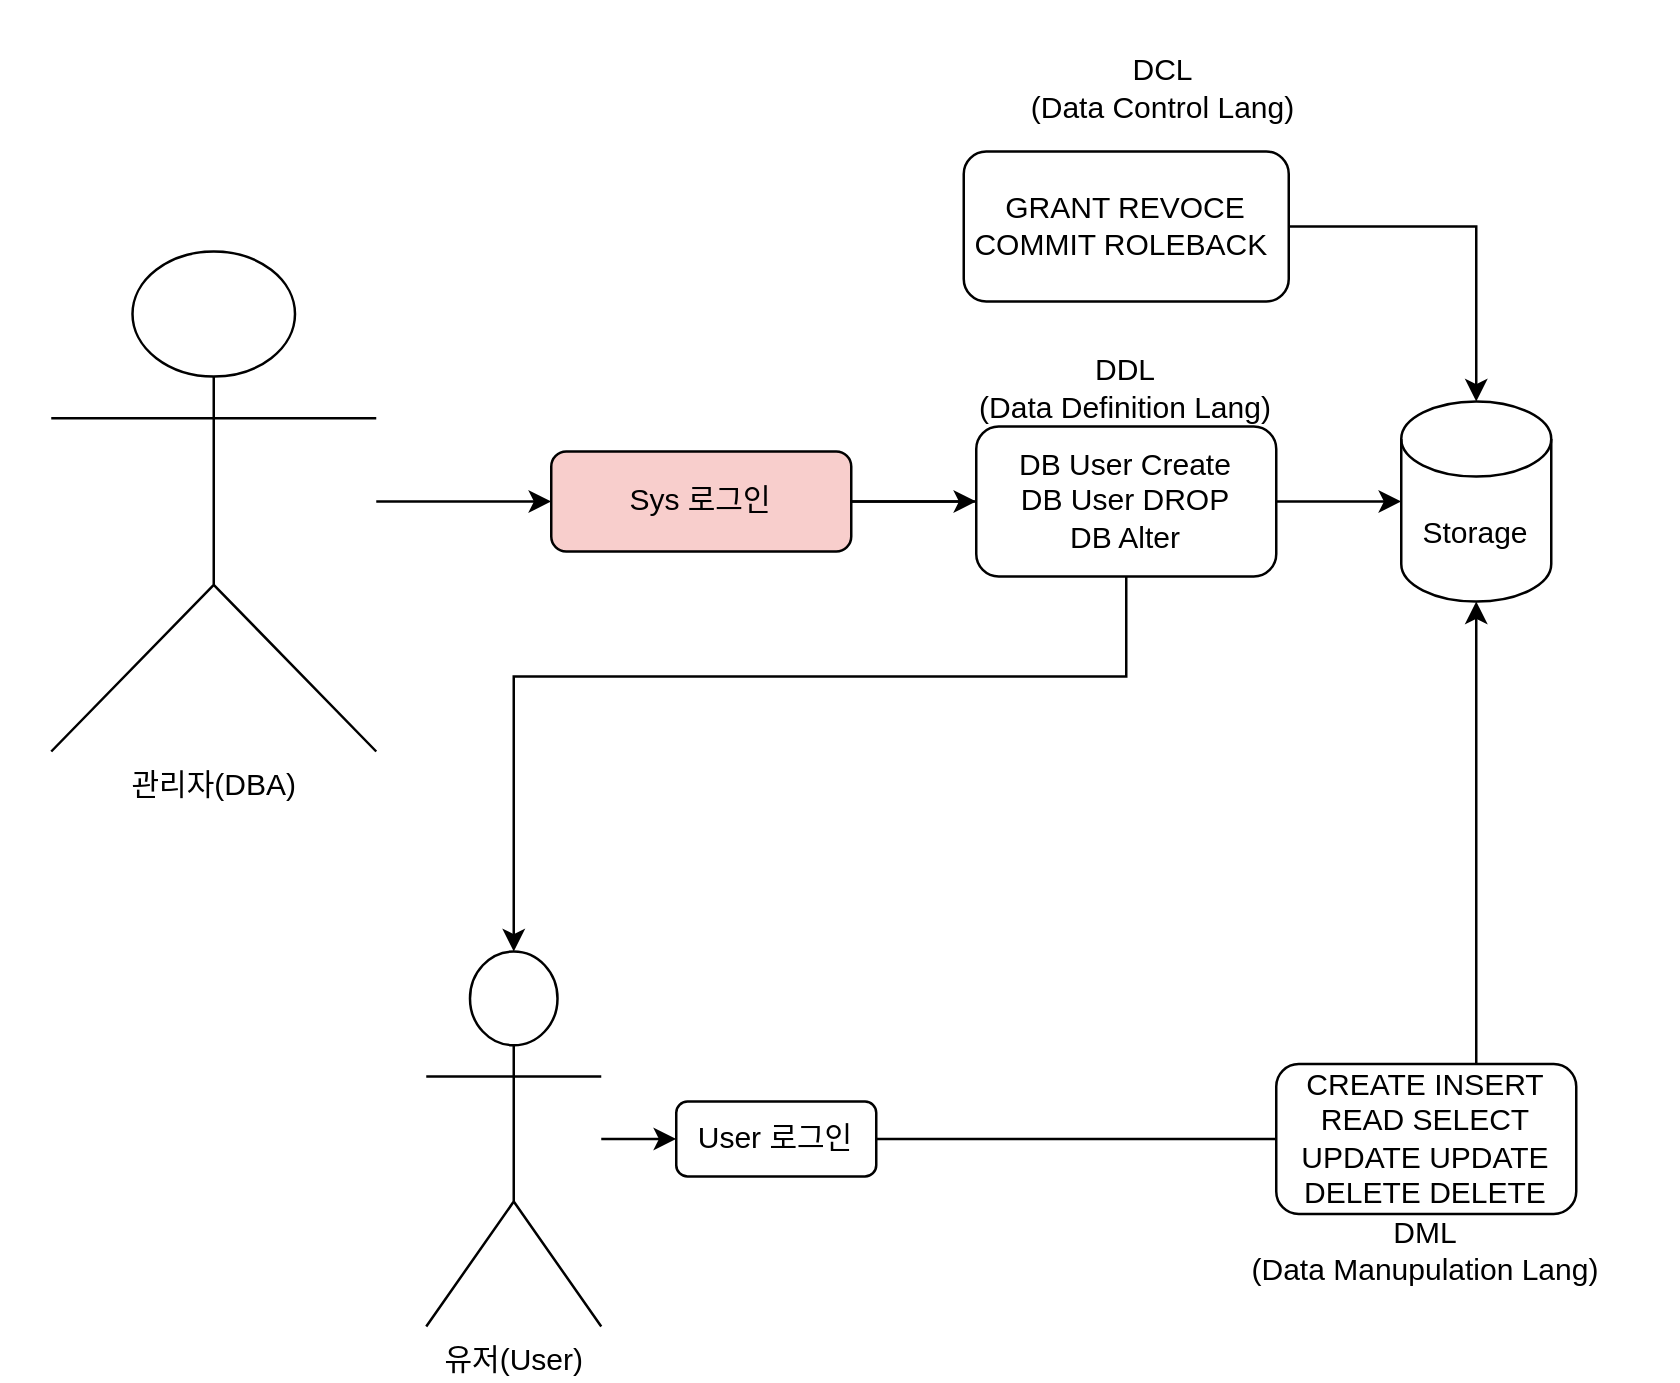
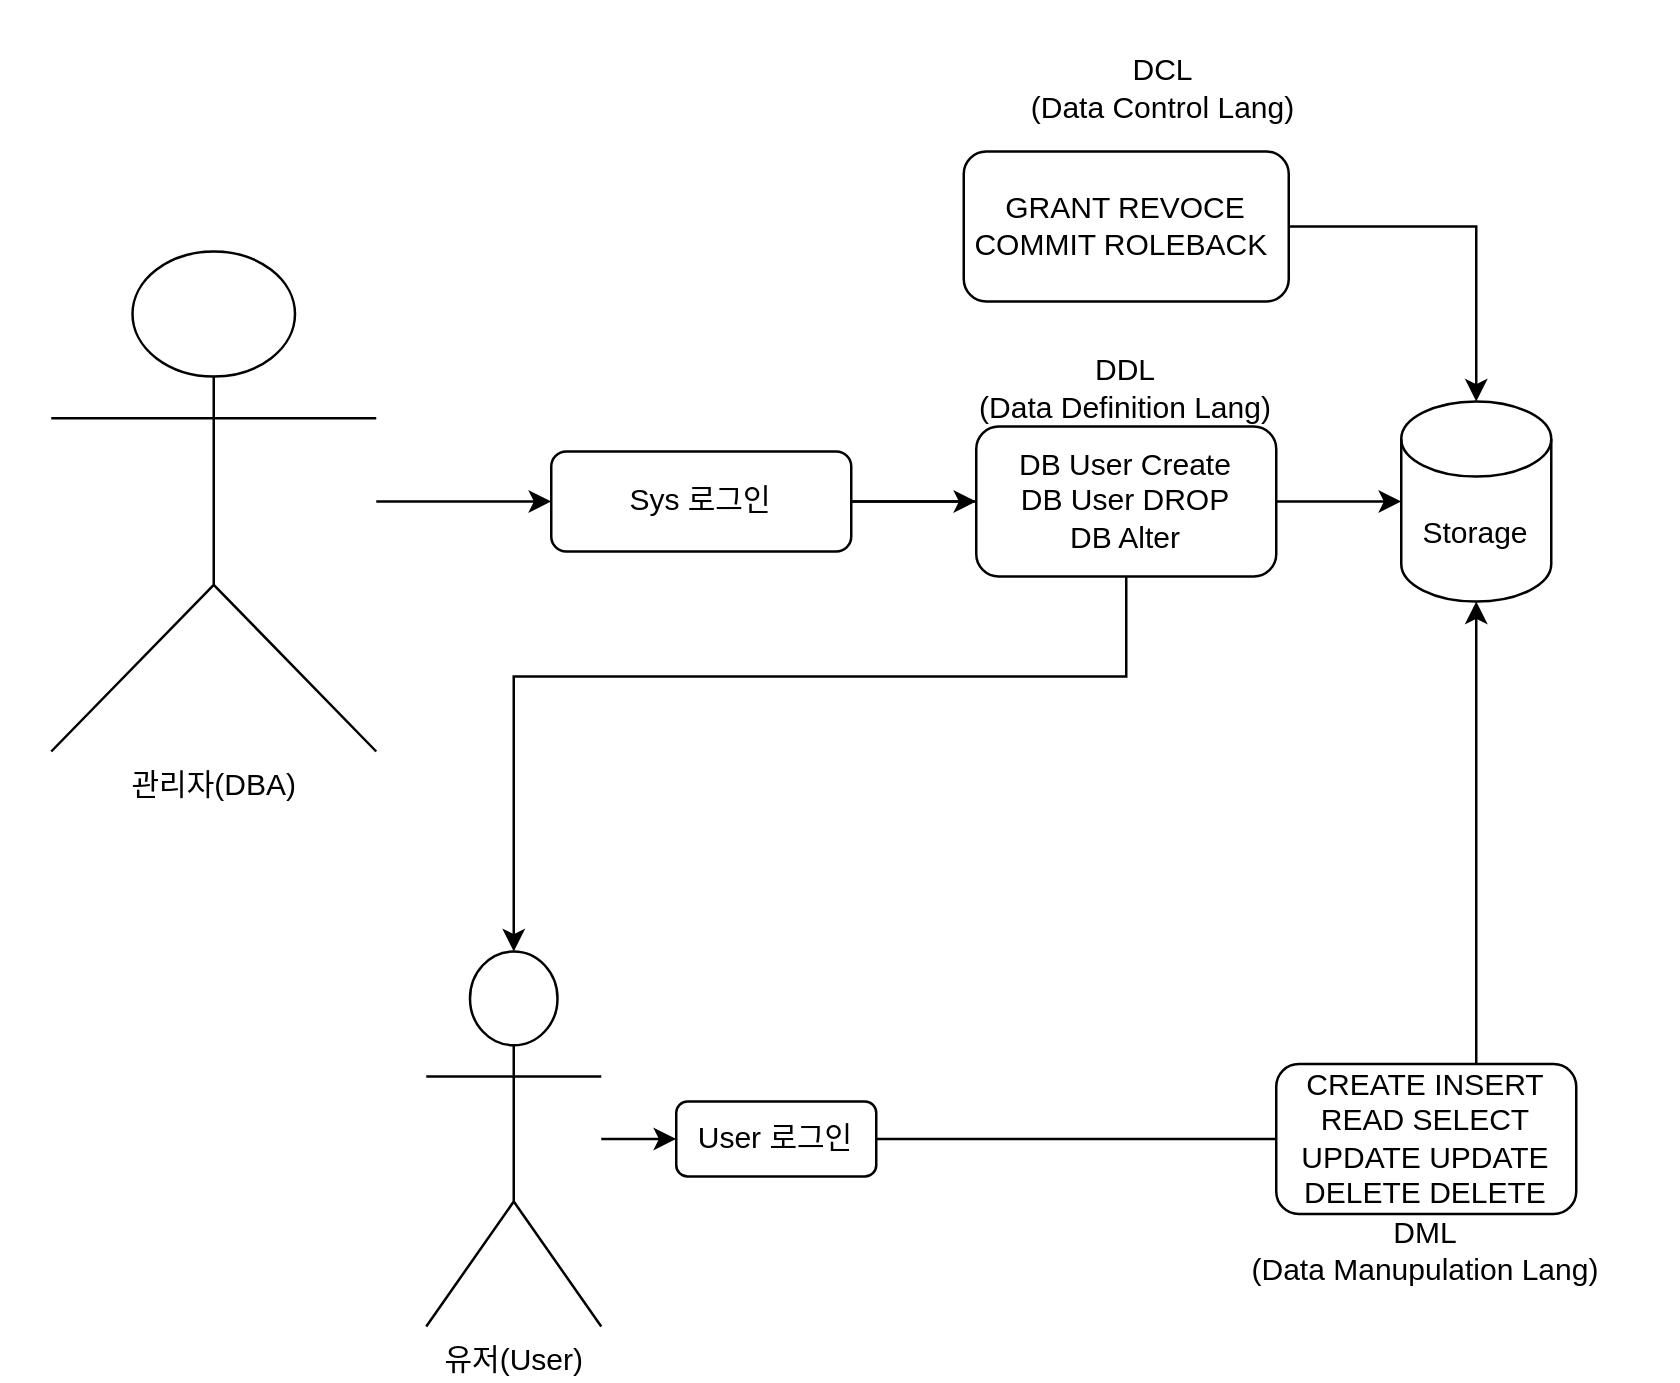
node "Sys 로그인": fillcolor #f8cecc -> #ffffff
